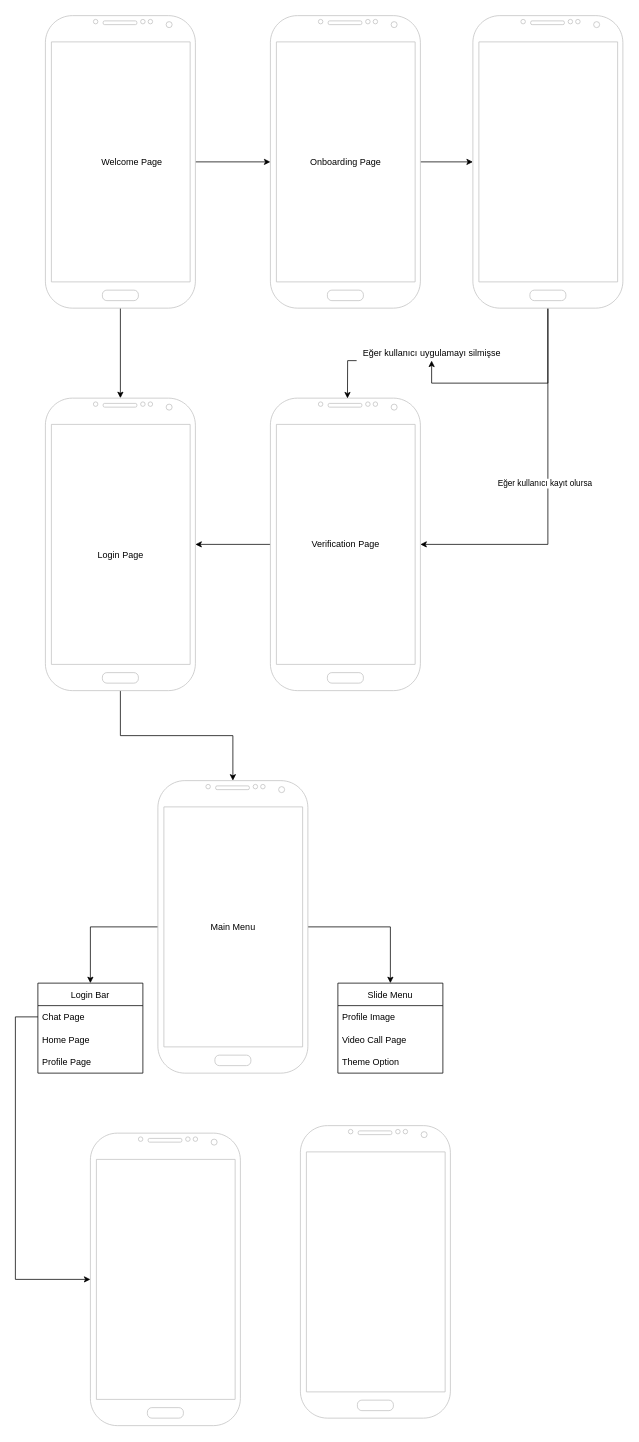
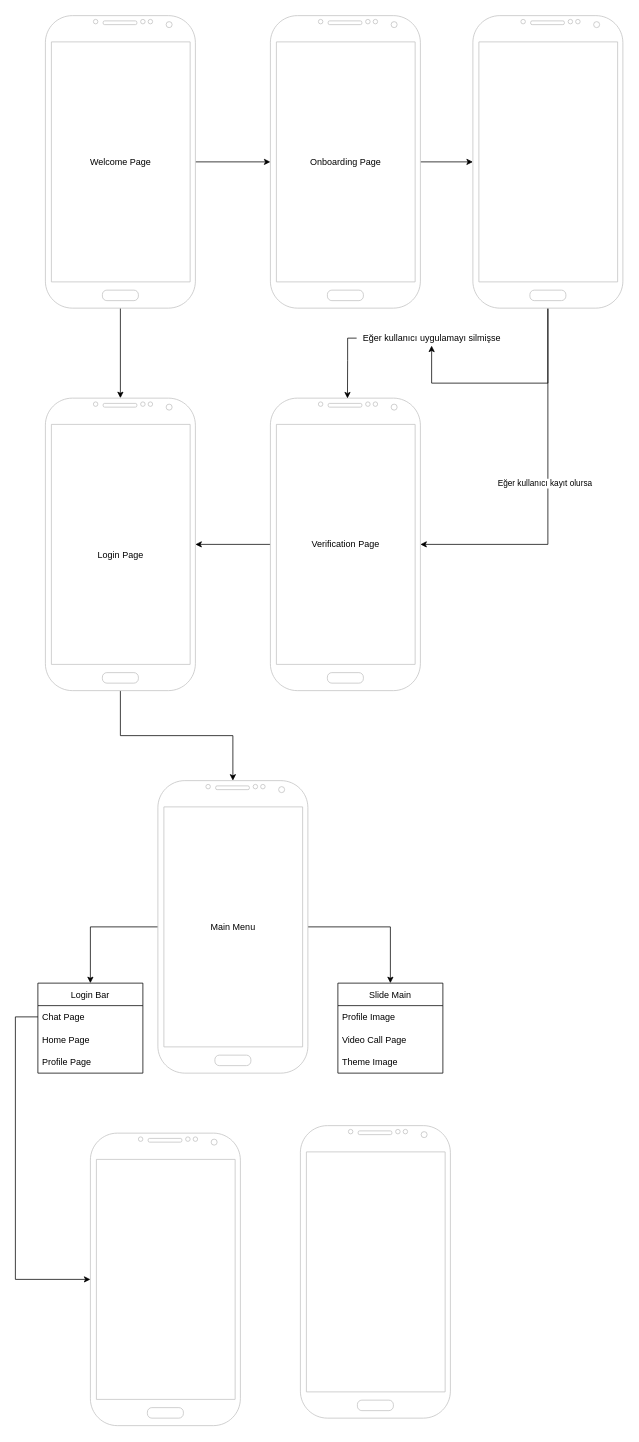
node "Welcome Page": moved (132, 162) -> (120, 162)
node "Eğer kullanıcı uygulamayı silmişse": moved (432, 353) -> (432, 338)
node "Slide Menu": label "Slide Menu" -> "Slide Main"
node "Theme Option": label "Theme Option" -> "Theme Image"
